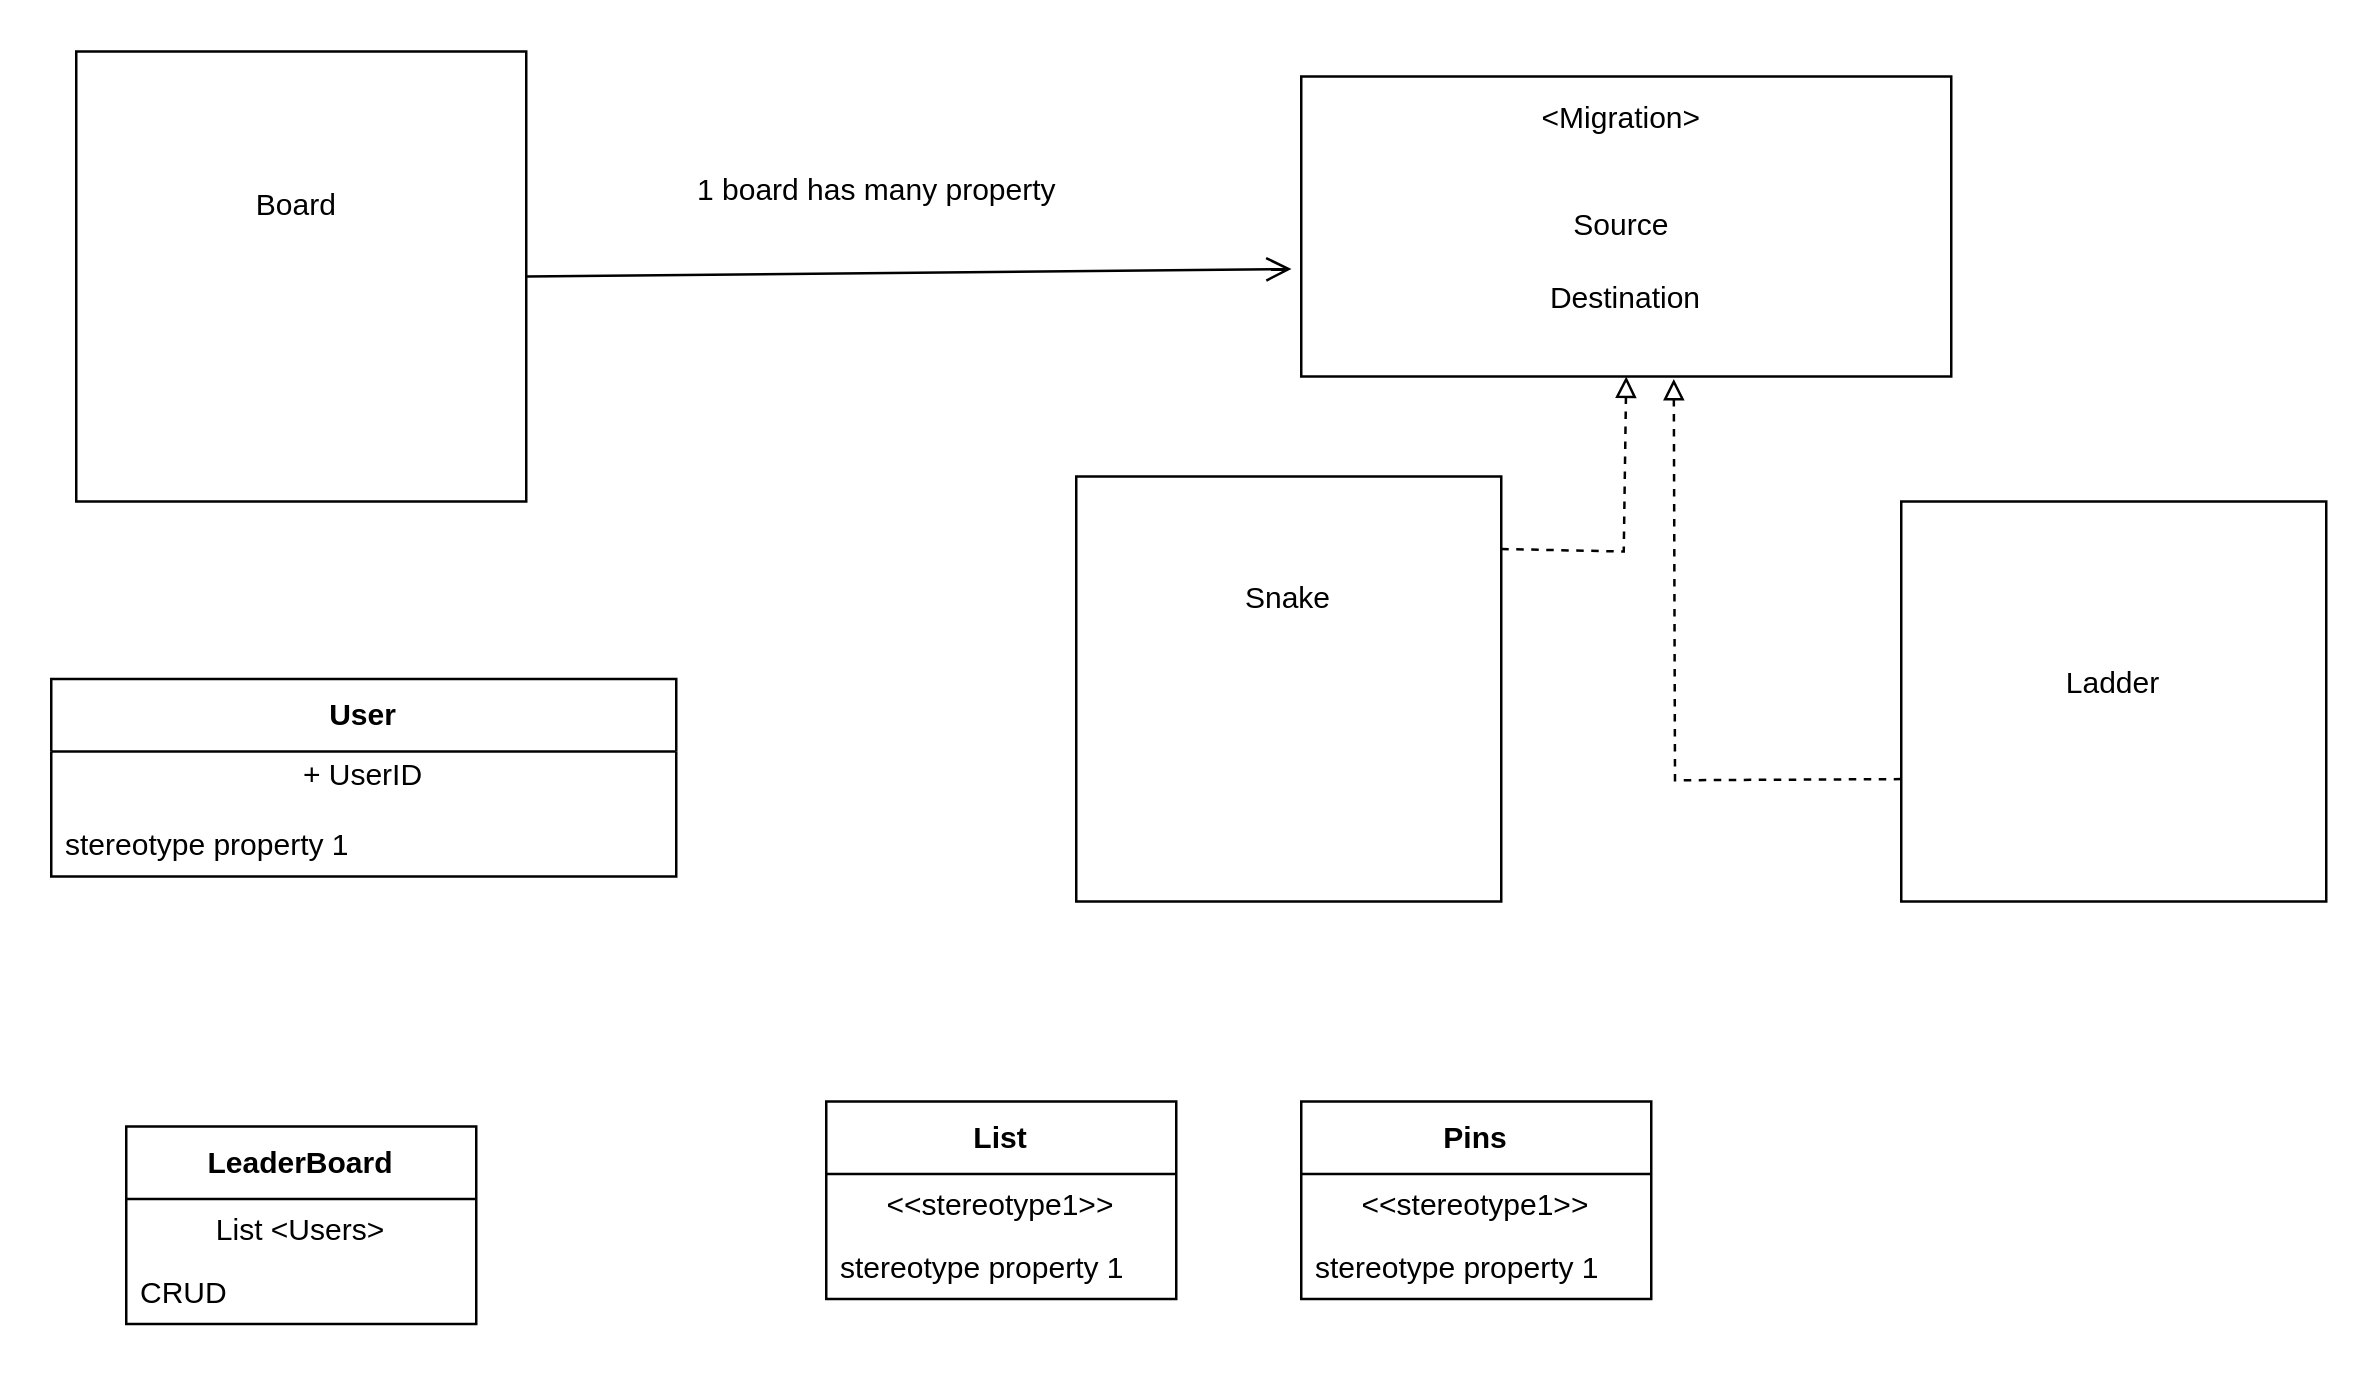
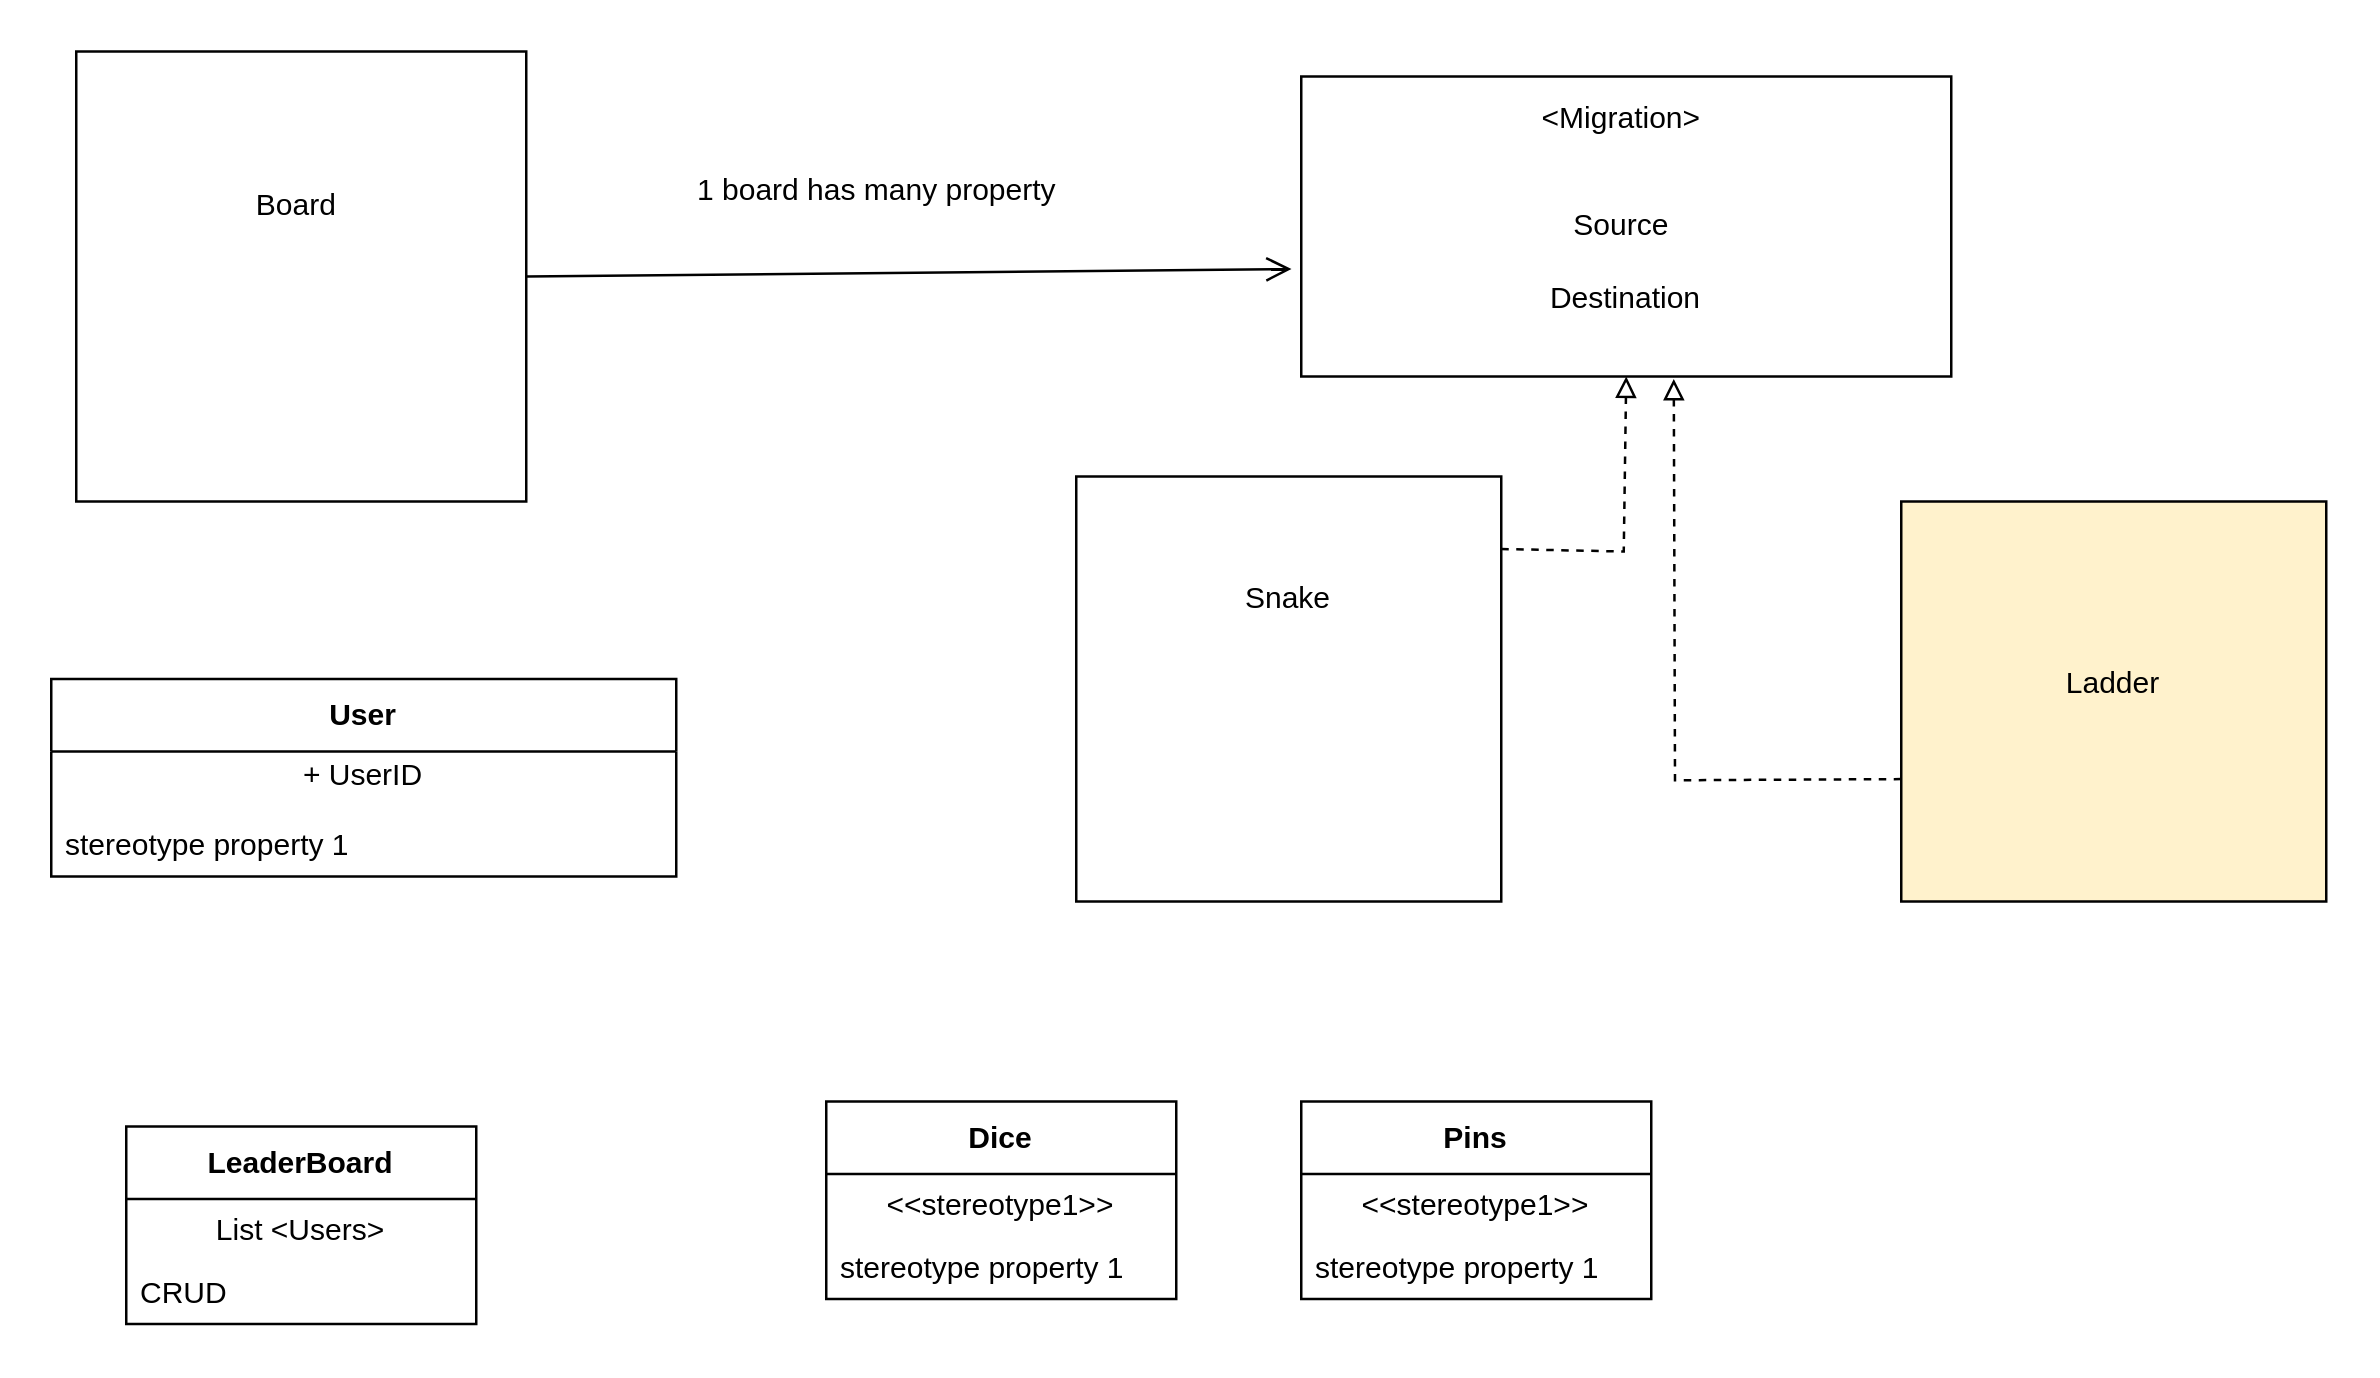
node "Ladder": fillcolor #ffffff -> #fff2cc
node "List": label "List" -> "Dice"
